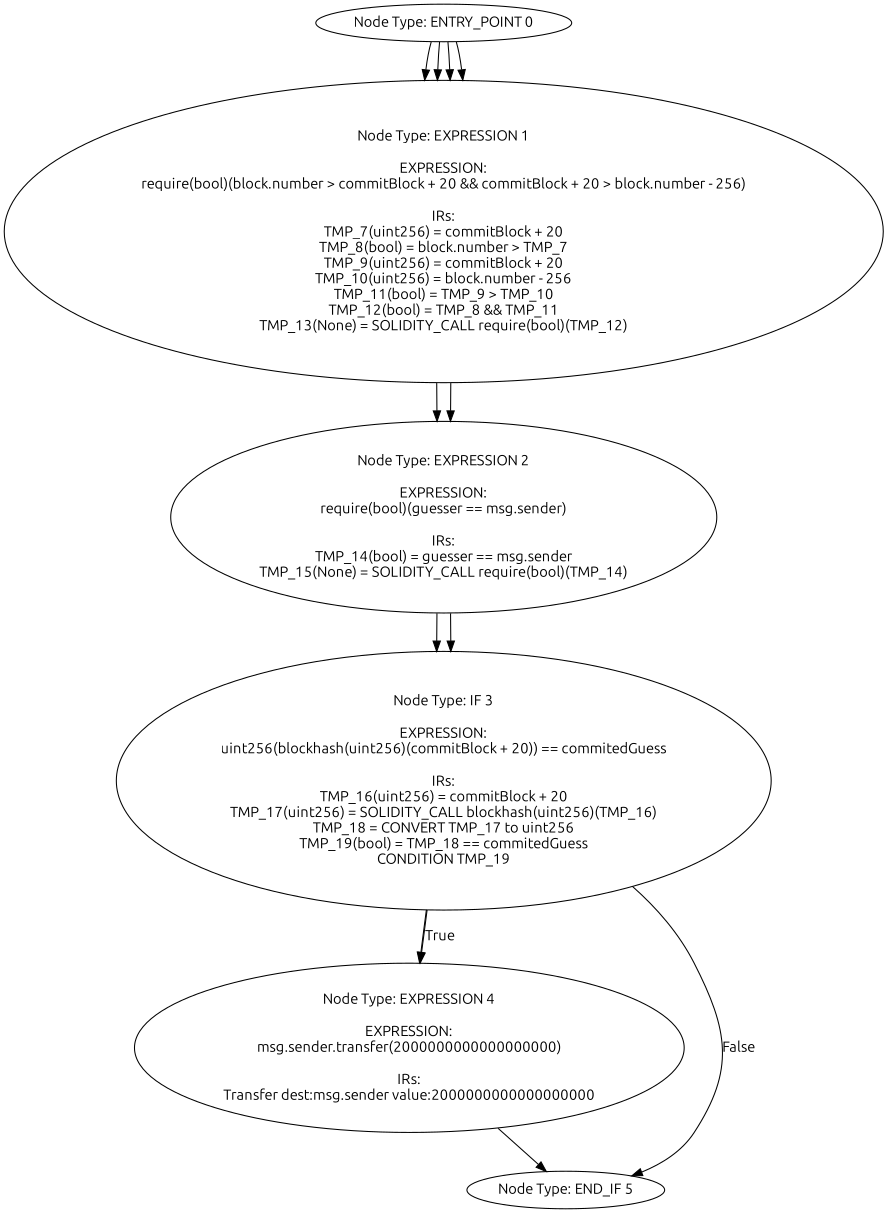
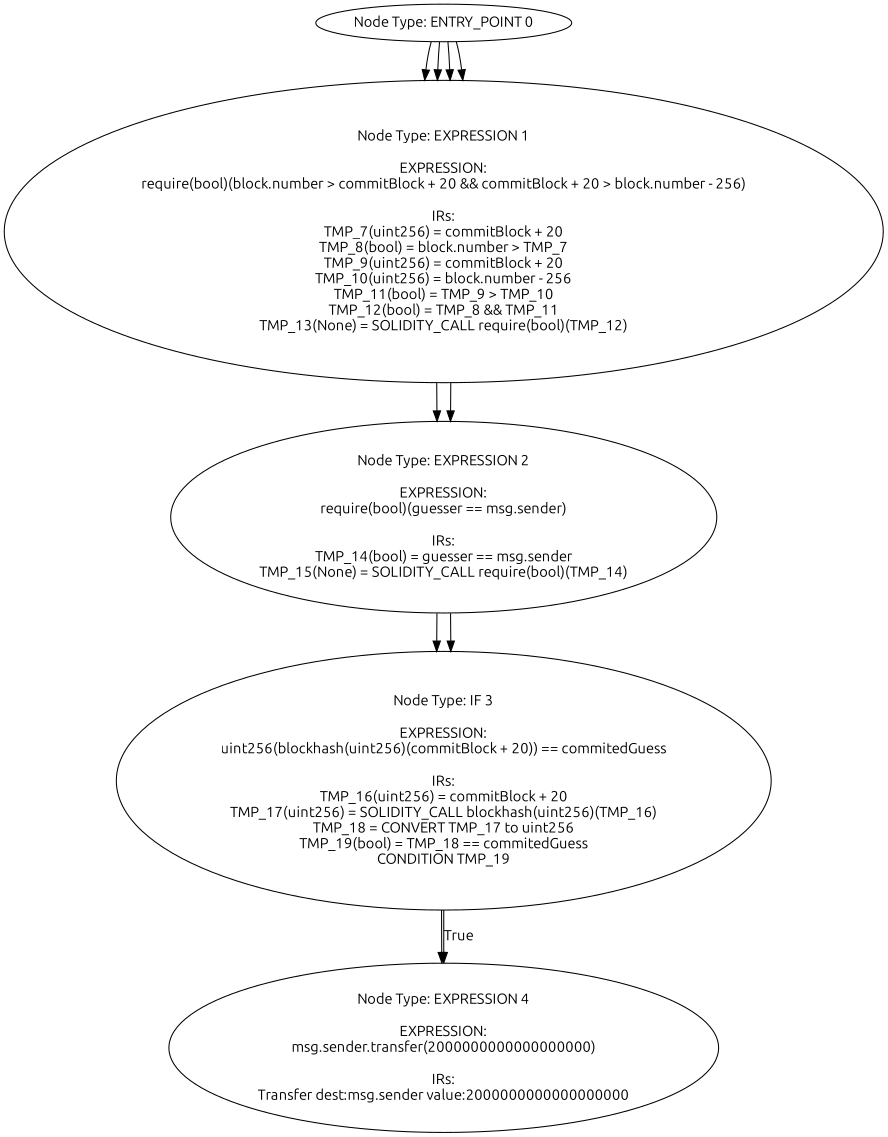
node "Node Type: END_IF 5": removed
